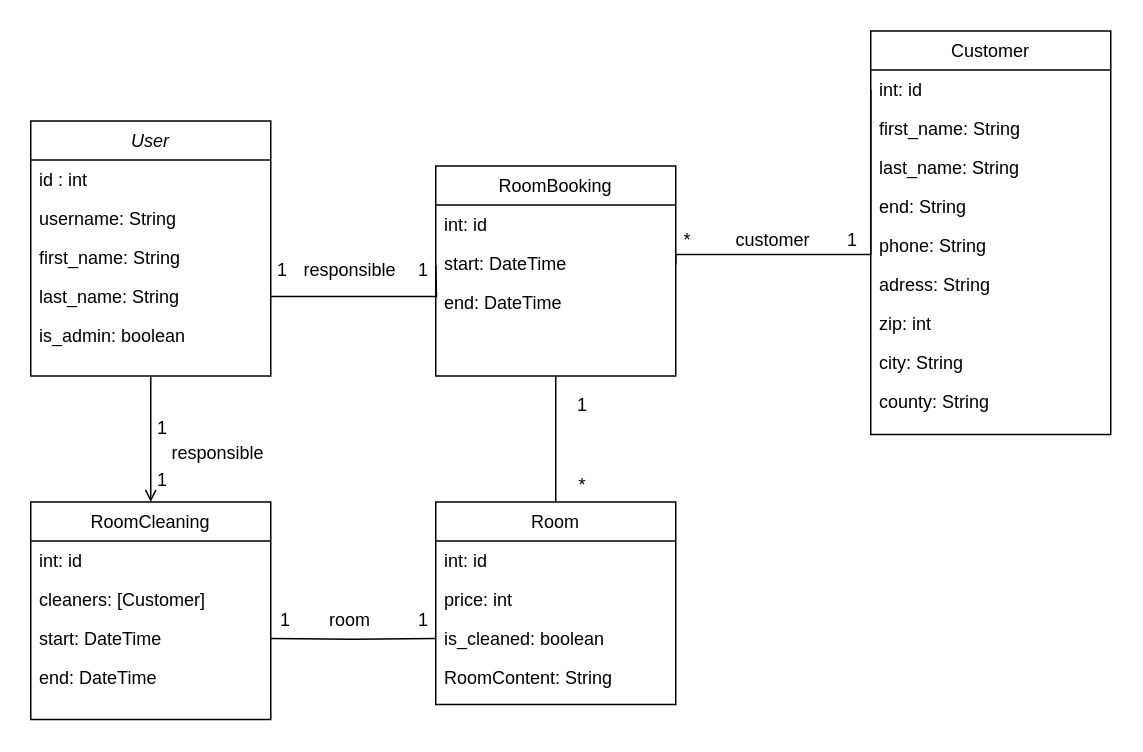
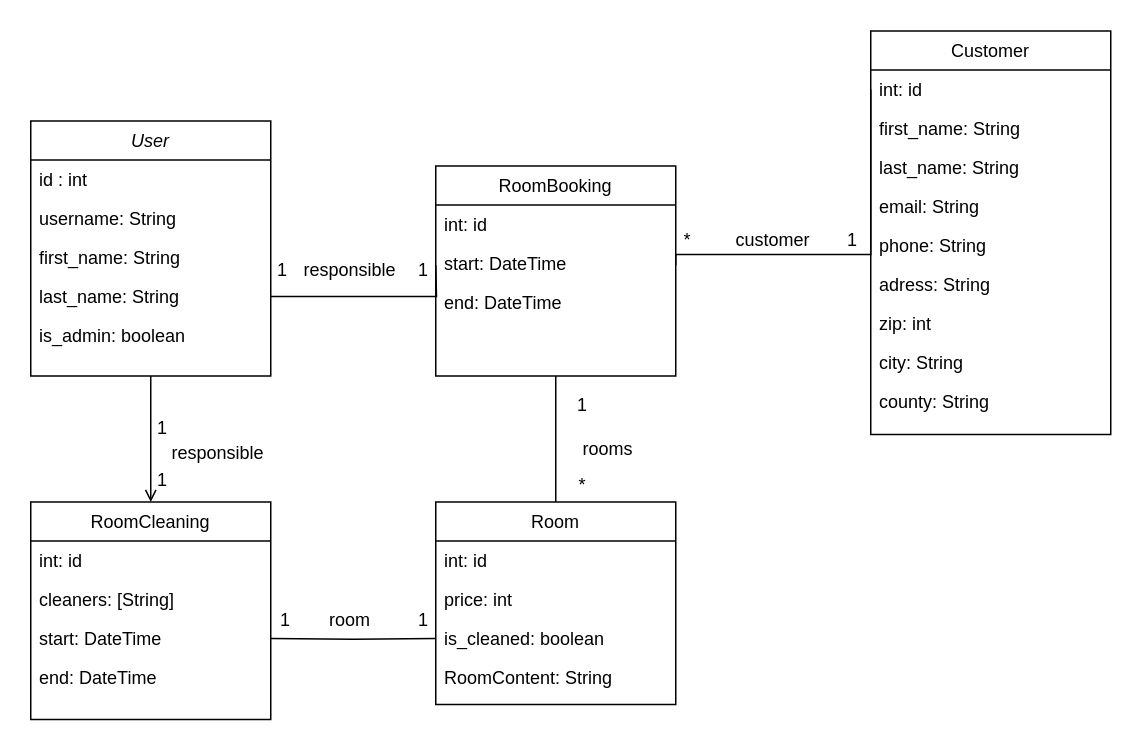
node "end: String": label "end: String" -> "email: String"
node "rooms": added
node "cleaners: [Customer]": label "cleaners: [Customer]" -> "cleaners: [String]"
